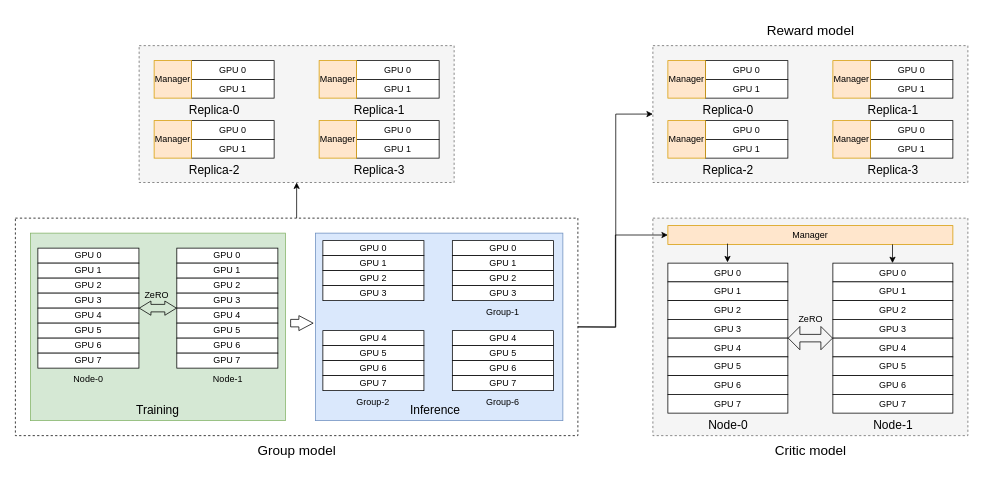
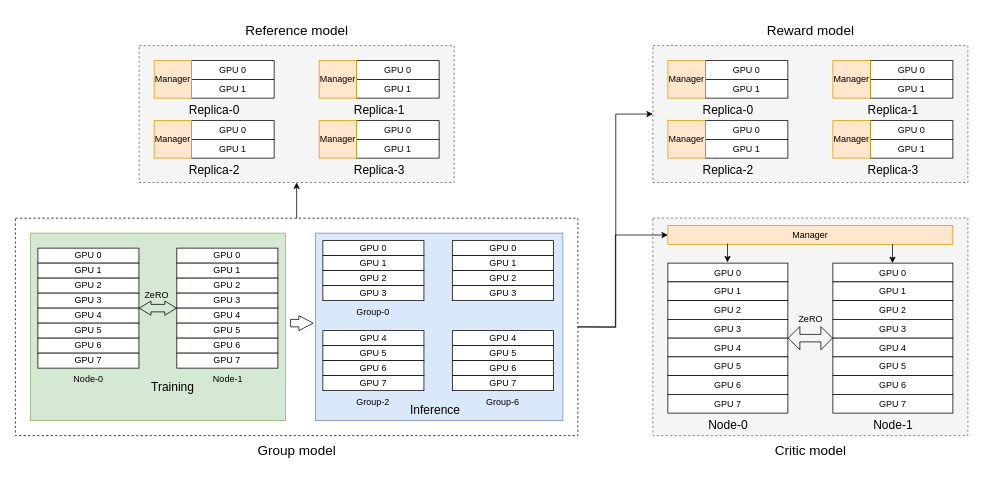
node "Reference model": added
node "Group-0": added
node "Group-1": removed
node "Training": moved (158, 409) -> (173, 387)
